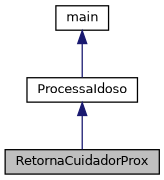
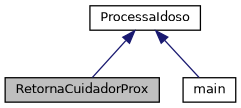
edge "ProcessaIdoso" -> "main": reversed
